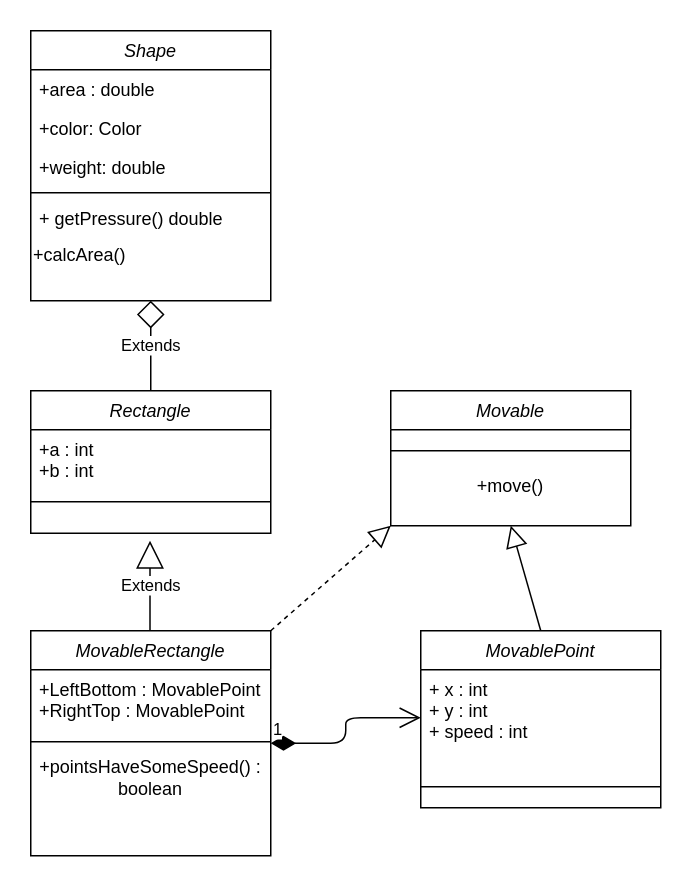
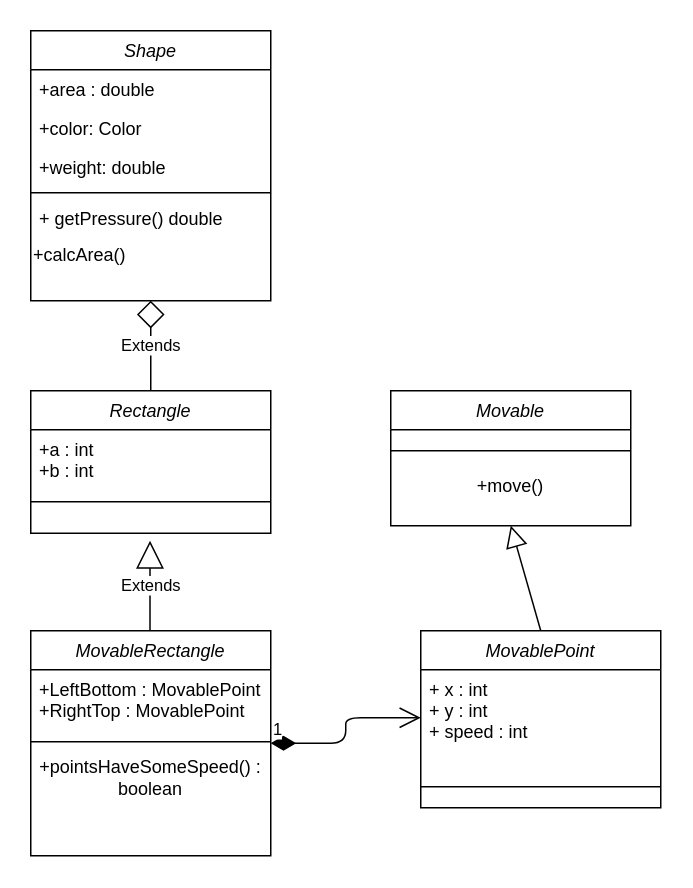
edge "MovableRectangle" -> "Movable": removed
